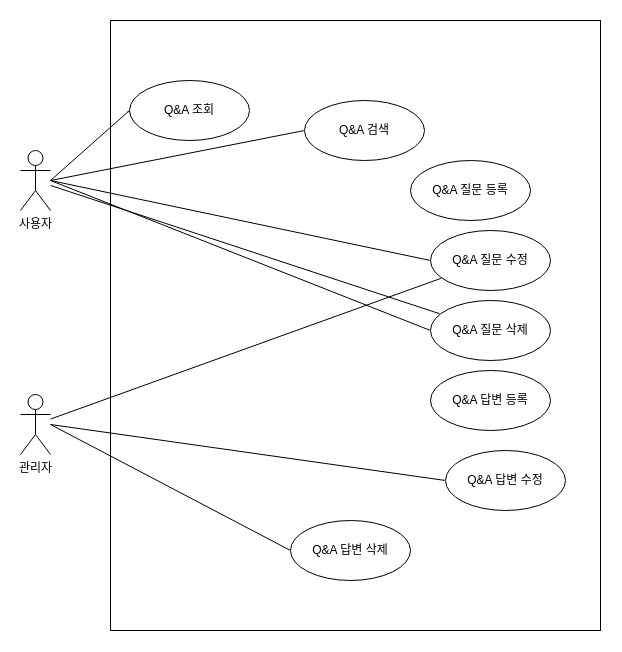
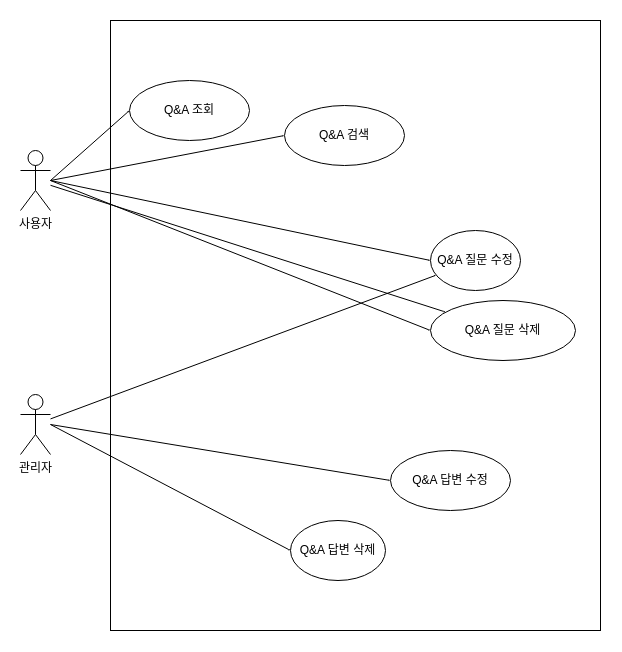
node "Q&A 검색": moved (365, 131) -> (345, 136)
node "Q&A 질문 등록": removed
node "Q&A 질문 수정": size 120x60 -> 90x60
node "Q&A 질문 삭제": size 120x60 -> 145x60
node "Q&A 답변 등록": removed
node "Q&A 답변 수정": moved (506, 481) -> (451, 481)
node "Q&A 답변 삭제": size 120x60 -> 95x60
